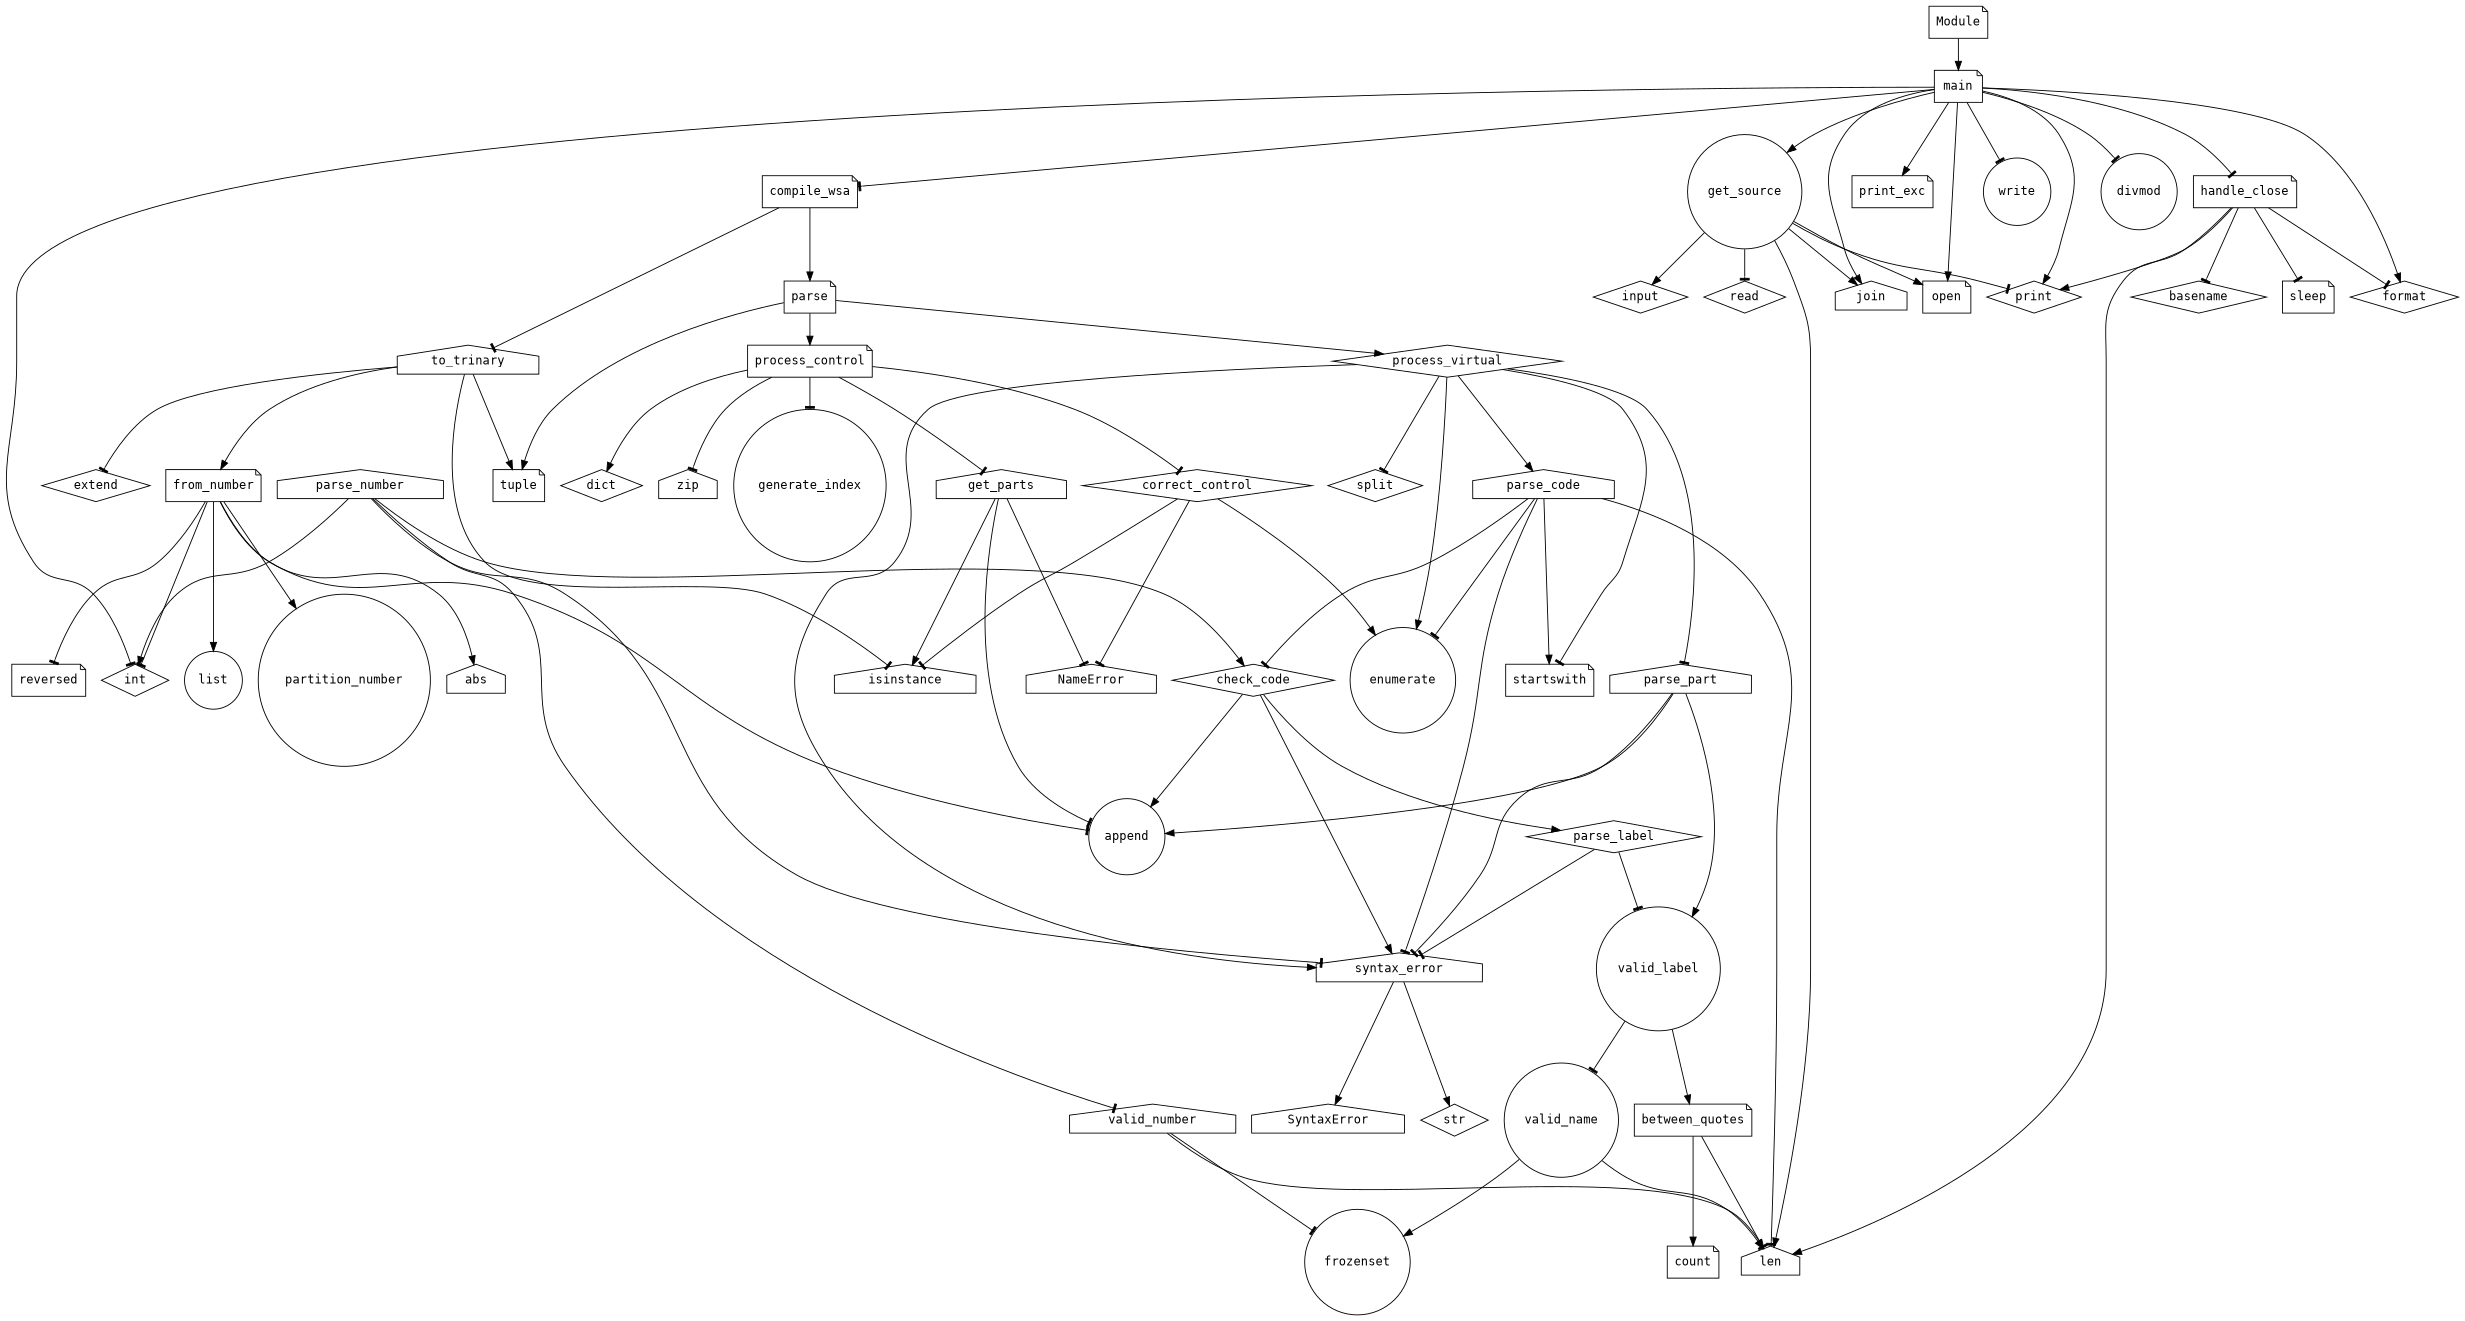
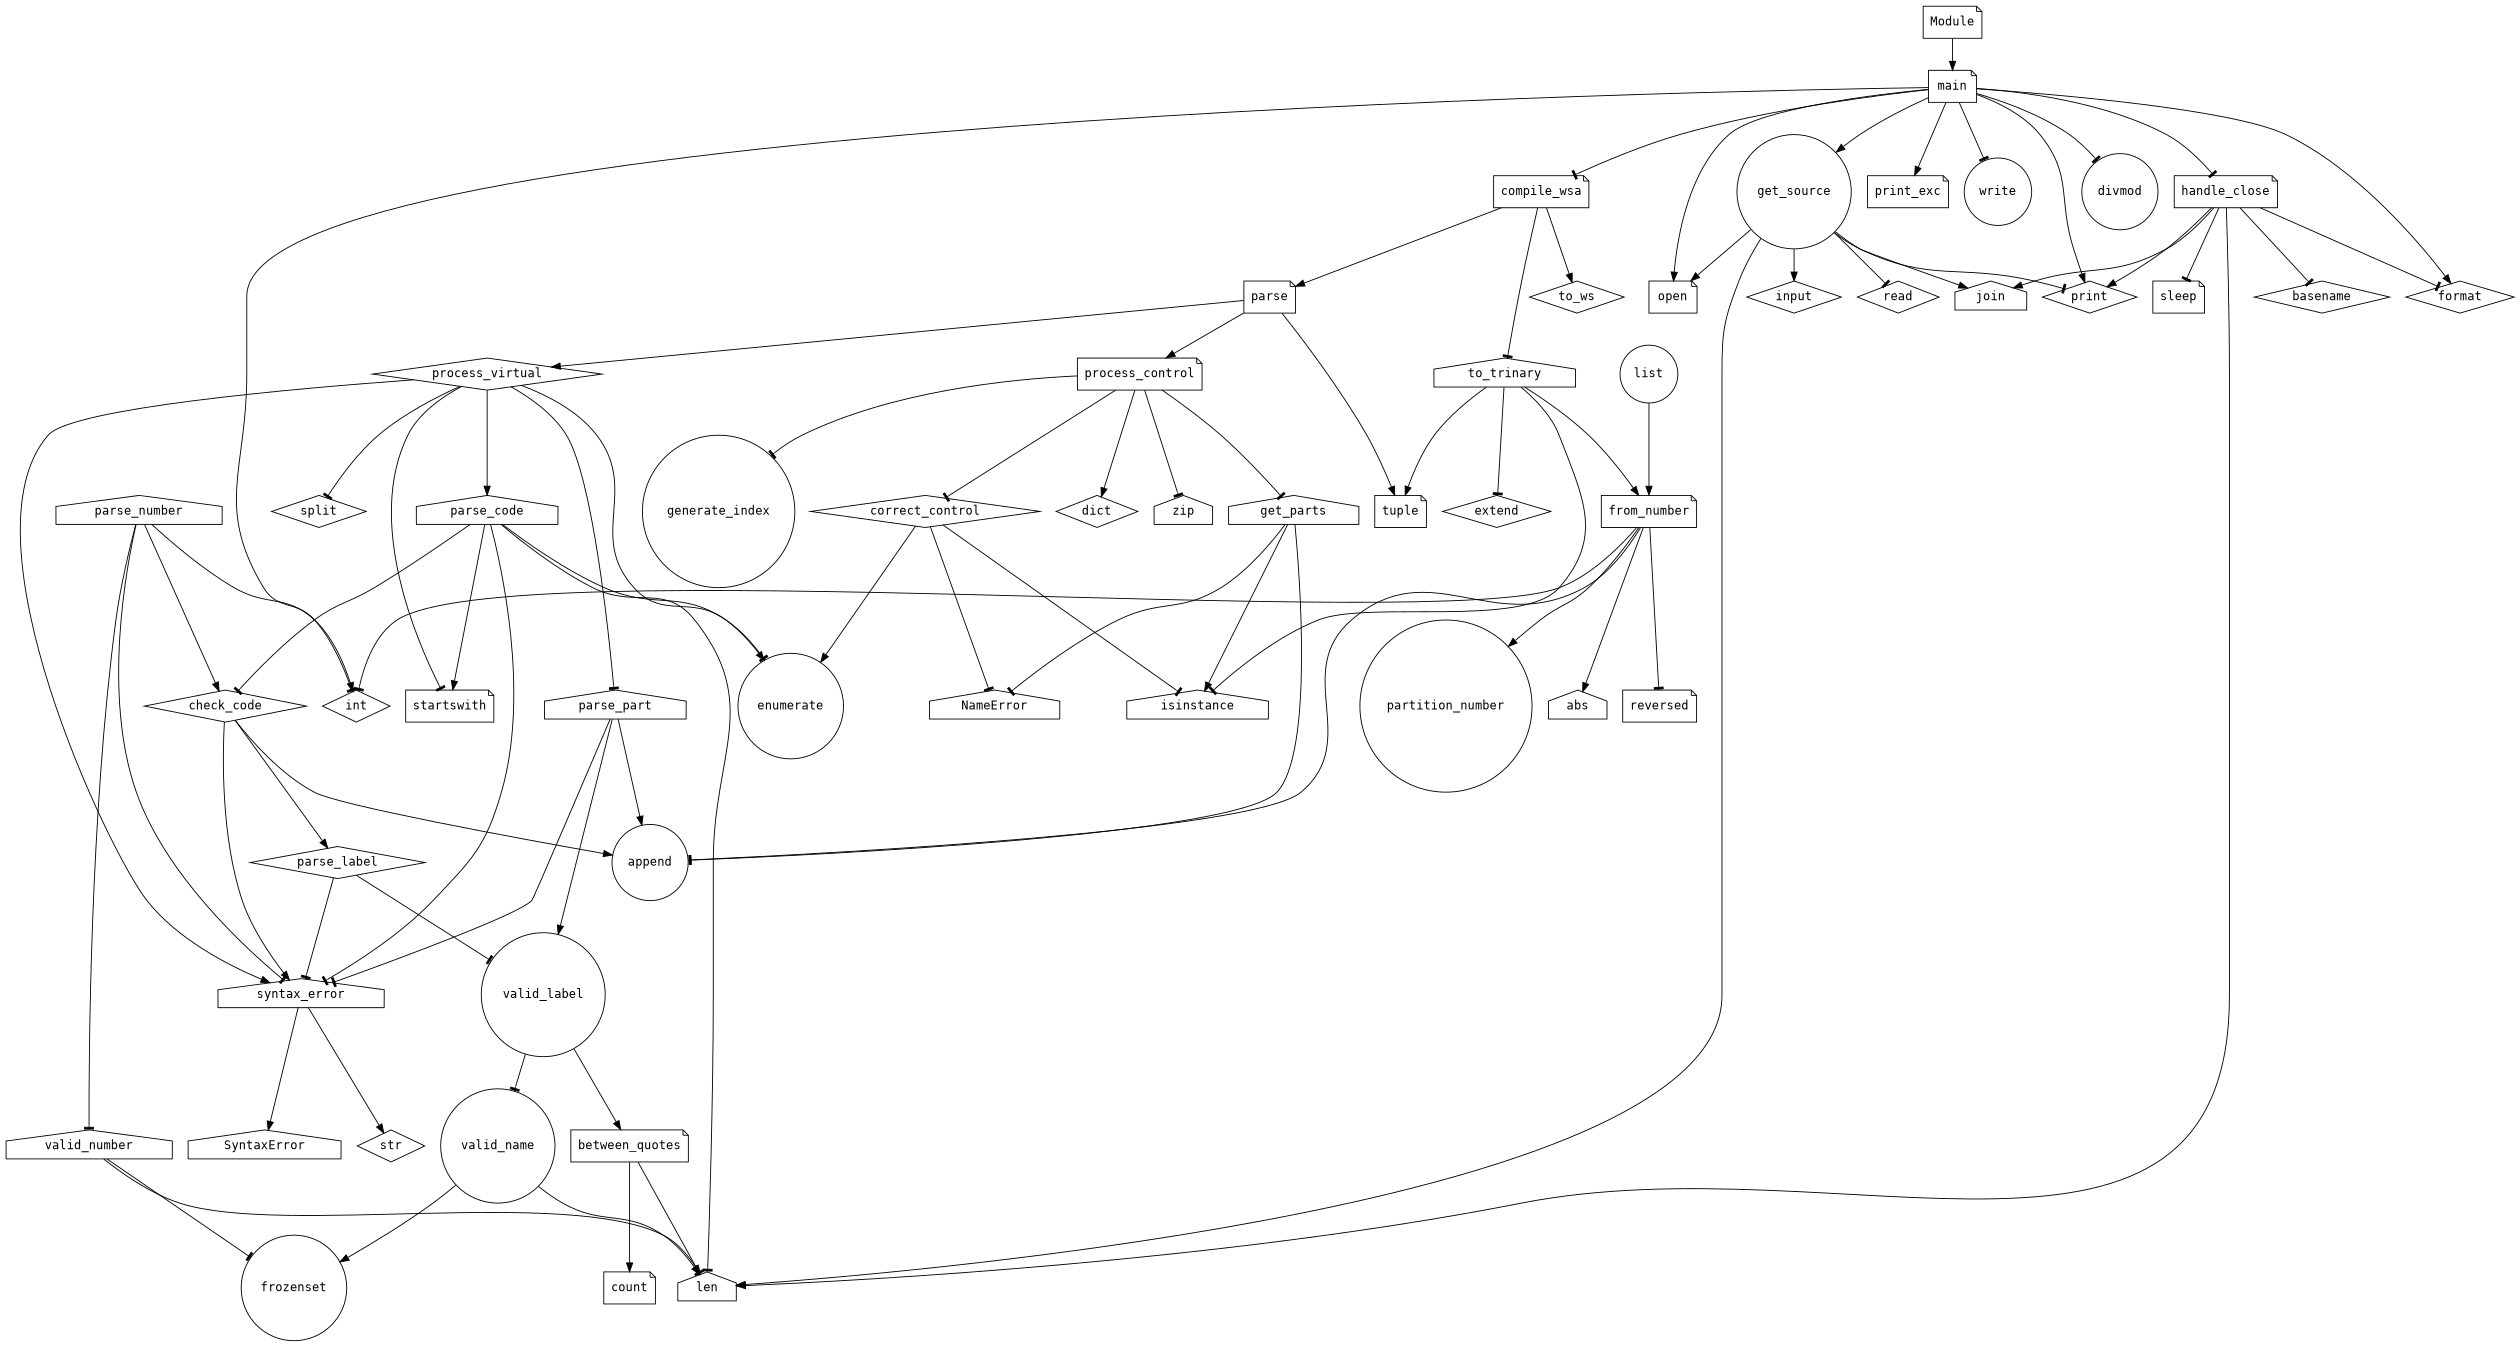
edge "main" -> "join": now "handle_close" -> "join"
node "to_ws": added
edge "from_number" -> "list": reversed
